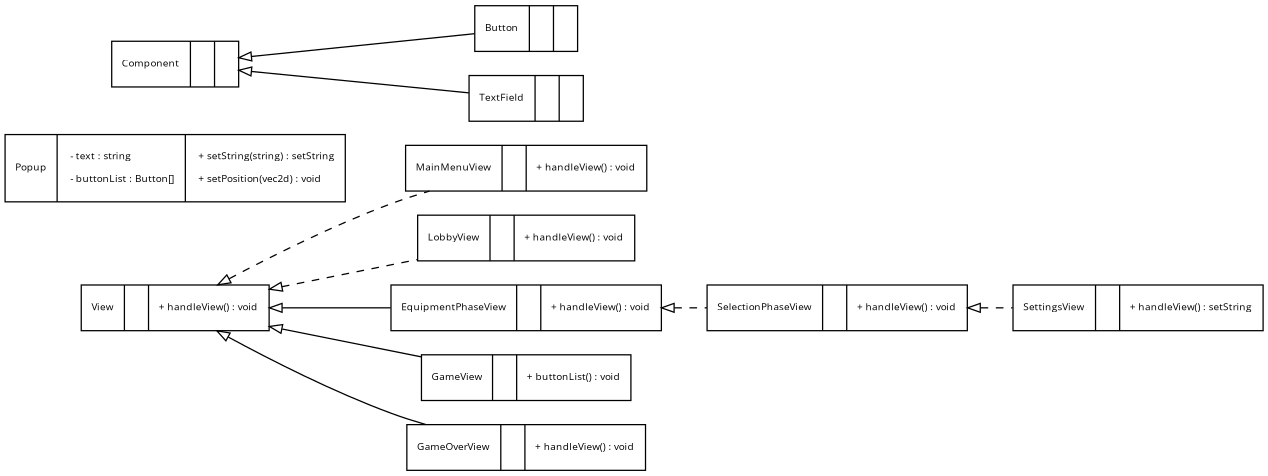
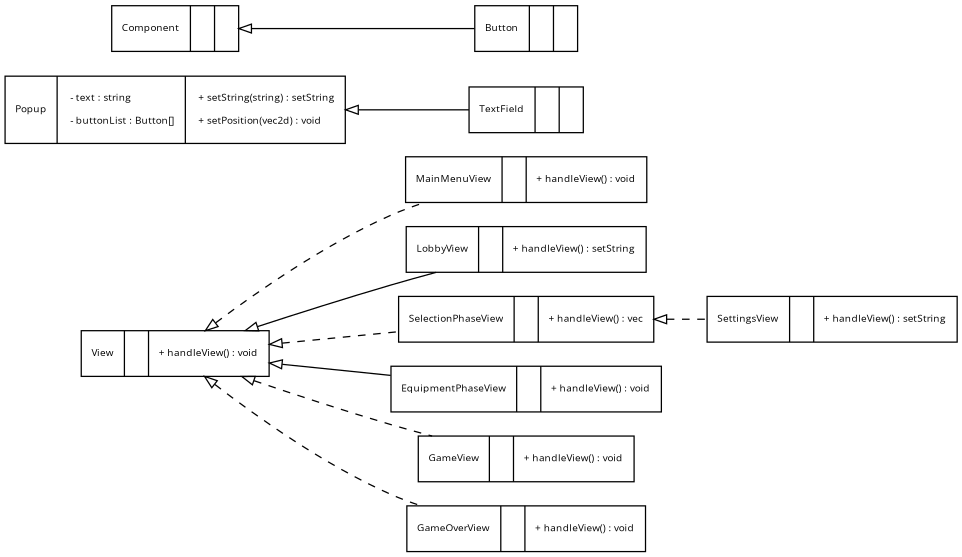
edge "TextField" -> "Component": now "TextField" -> "Popup"
node "LobbyView": text "+ handleView() : void" -> "+ handleView() : setString"
edge "LobbyView" -> "View": style dashed -> solid
node "SelectionPhaseView": text "+ handleView() : void" -> "+ handleView() : vec"
edge "SelectionPhaseView" -> "EquipmentPhaseView": now "SelectionPhaseView" -> "View"
edge "GameView" -> "View": style solid -> dashed
node "GameView": text "+ buttonList() : void" -> "+ handleView() : void"
edge "GameOverView" -> "View": style solid -> dashed
